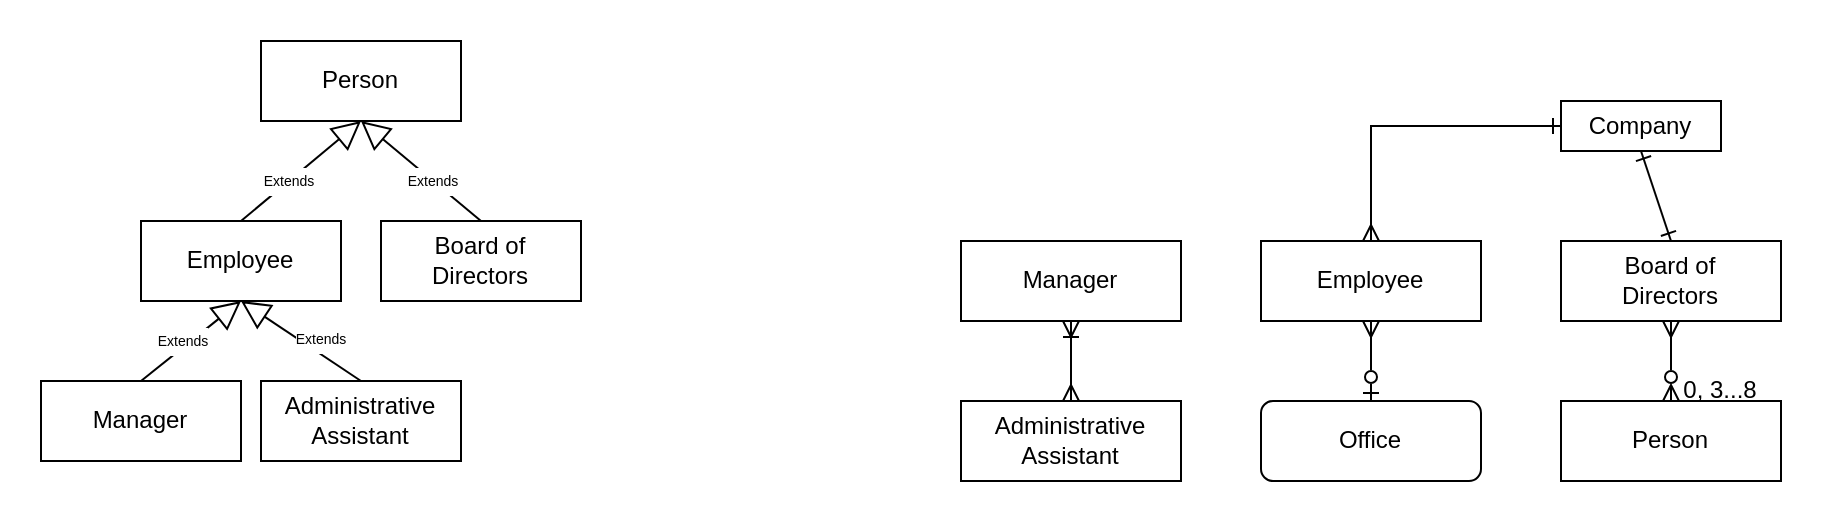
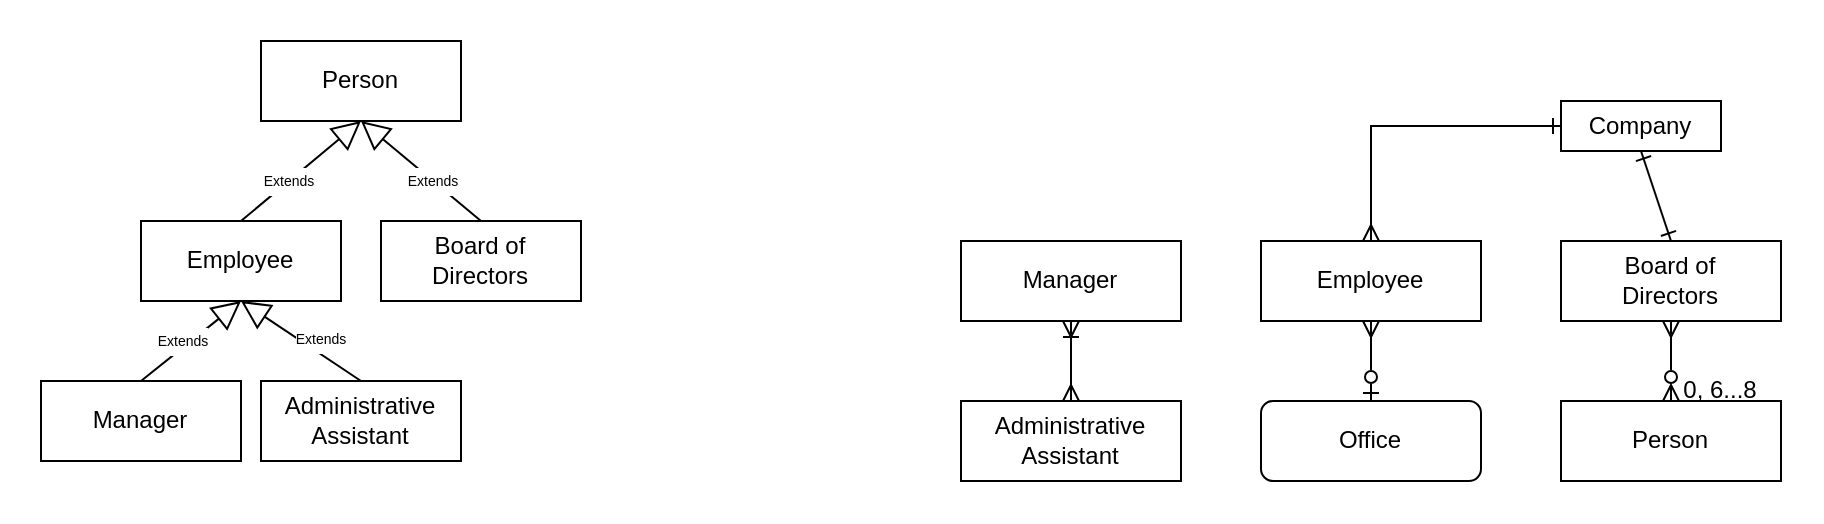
node "0, 3...8": label "0, 3...8" -> "0, 6...8"
